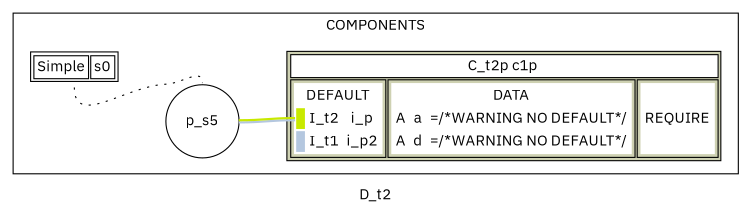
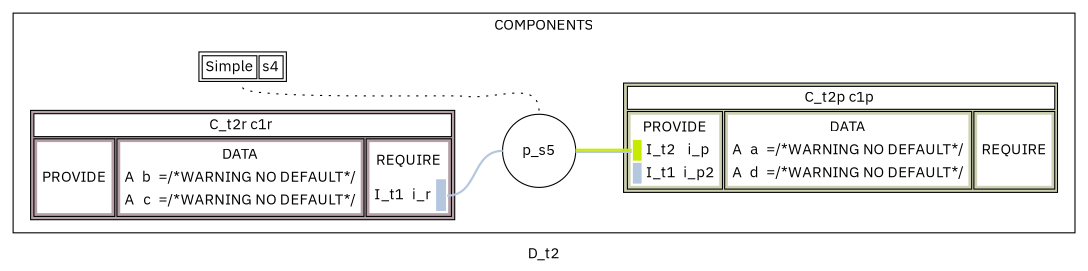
node "Simple": text "s0" -> "s4"
node "C_t2p c1p": text "DEFAULT" -> "PROVIDE"
node "C_t2r c1r": added
